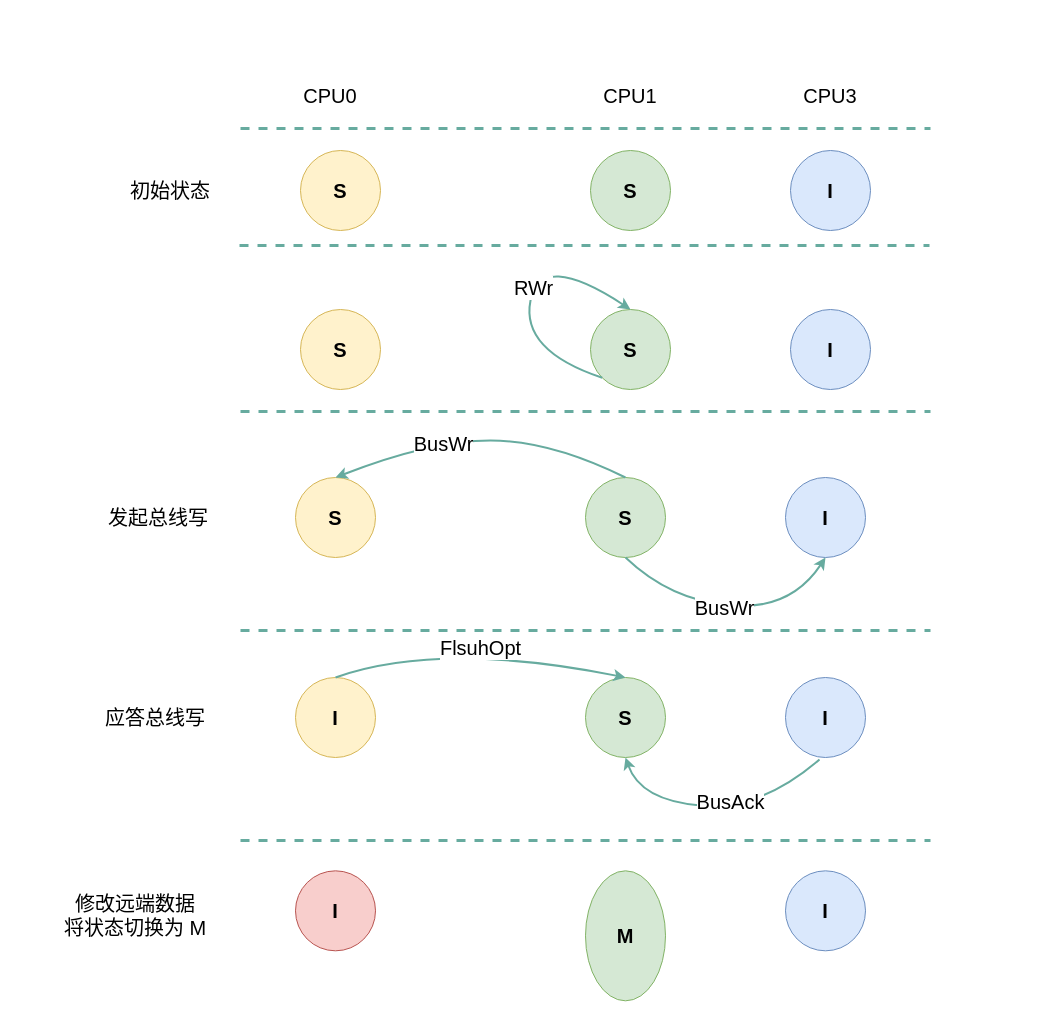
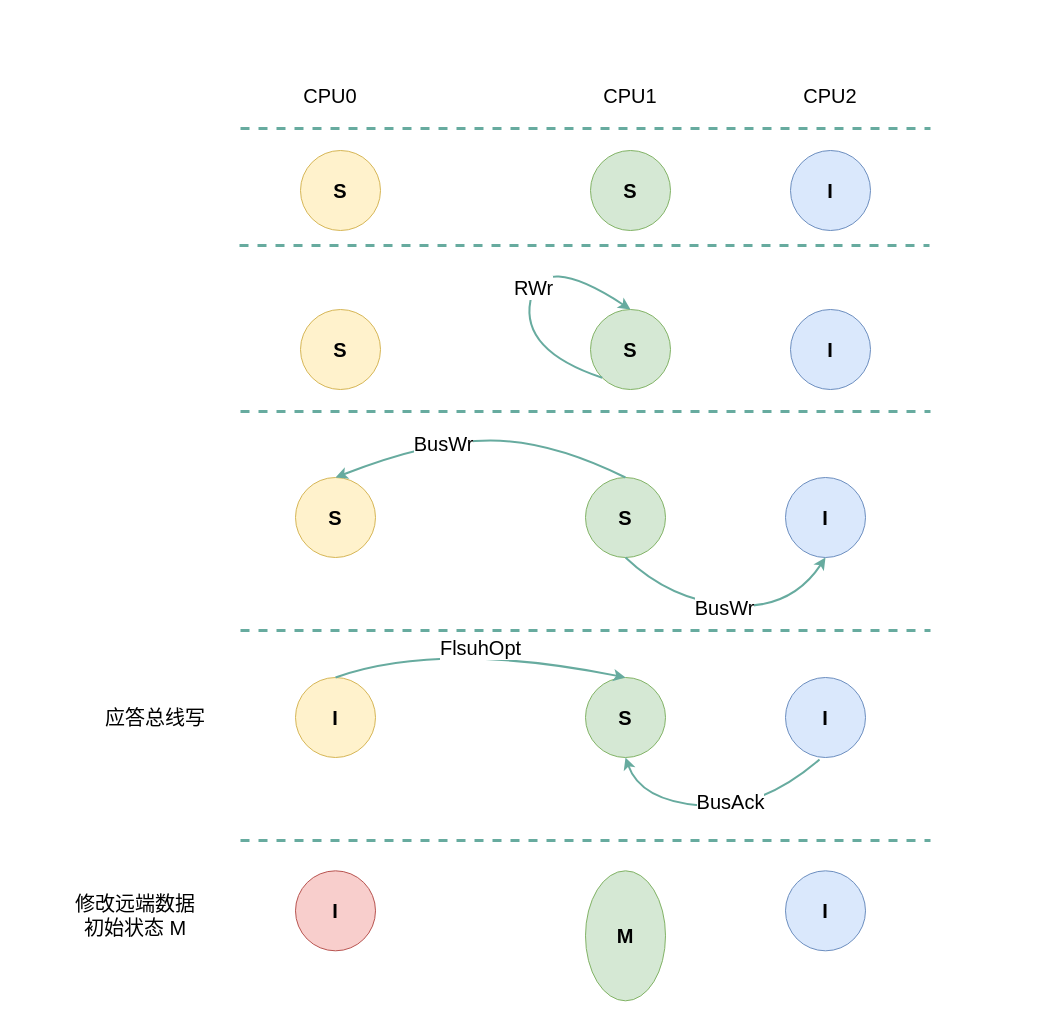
node "CPU3": label "CPU3" -> "CPU2"
node "初始状态": removed
node "发起总线写": removed
node "修改远端数据 将状态切换为 M": label "修改远端数据 将状态切换为 M" -> "修改远端数据 初始状态 M"
